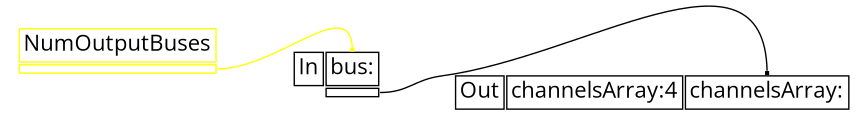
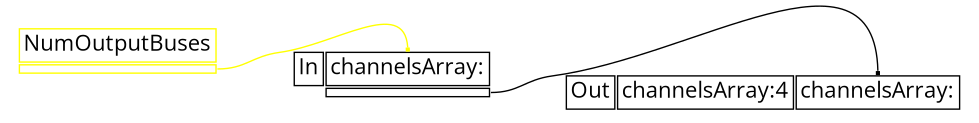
node "In": text "bus:" -> "channelsArray:"
